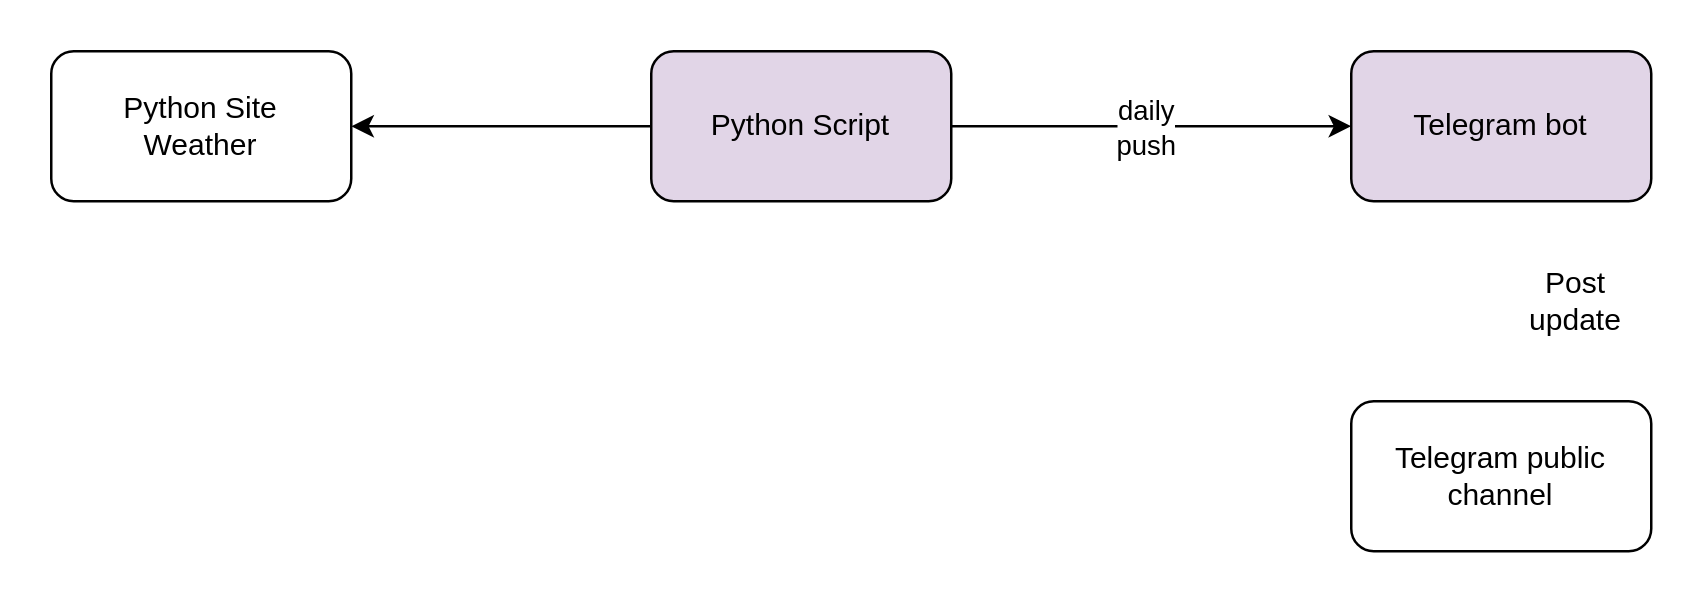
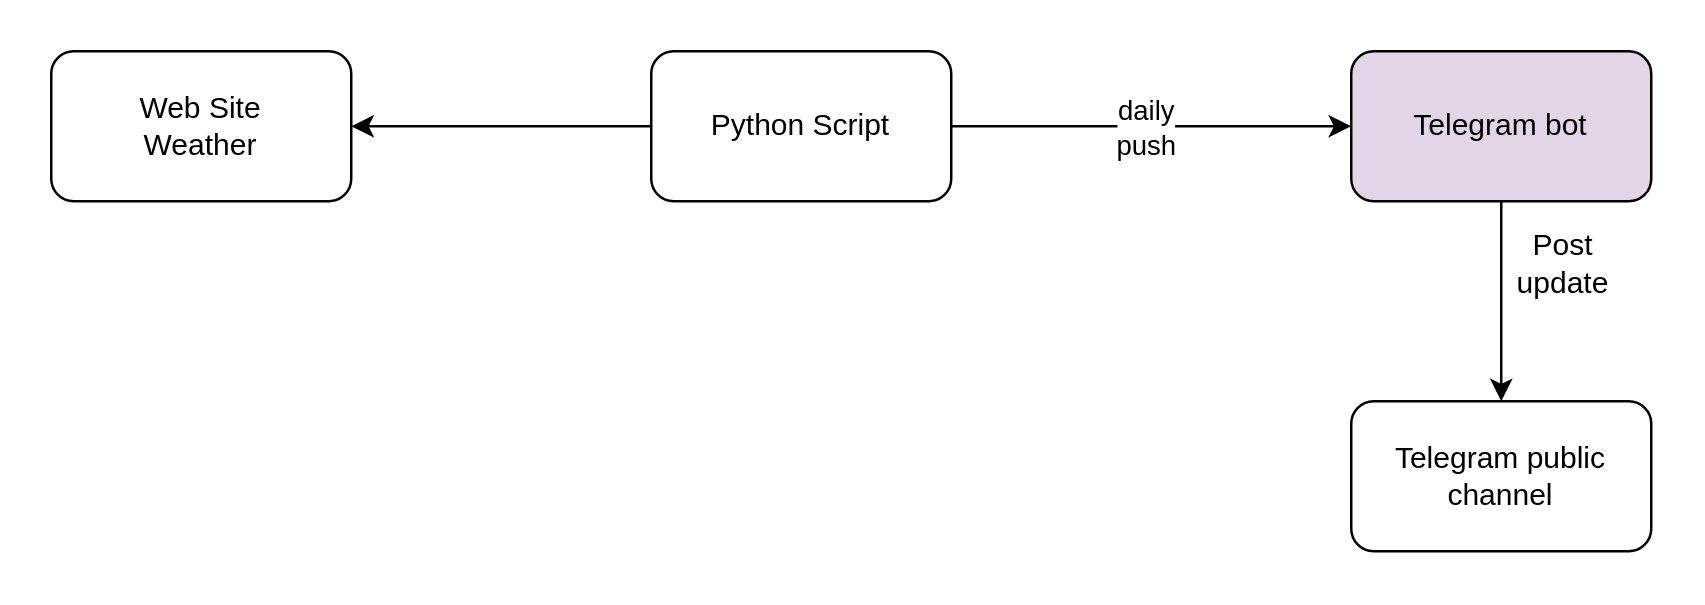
node "Python Site Weather": label "Python Site Weather" -> "Web Site Weather"
node "Python Script": fillcolor #e1d5e7 -> #ffffff
edge "Telegram bot" -> "Telegram public channel": added
node "Post update": moved (1576, 301) -> (1564, 264)
